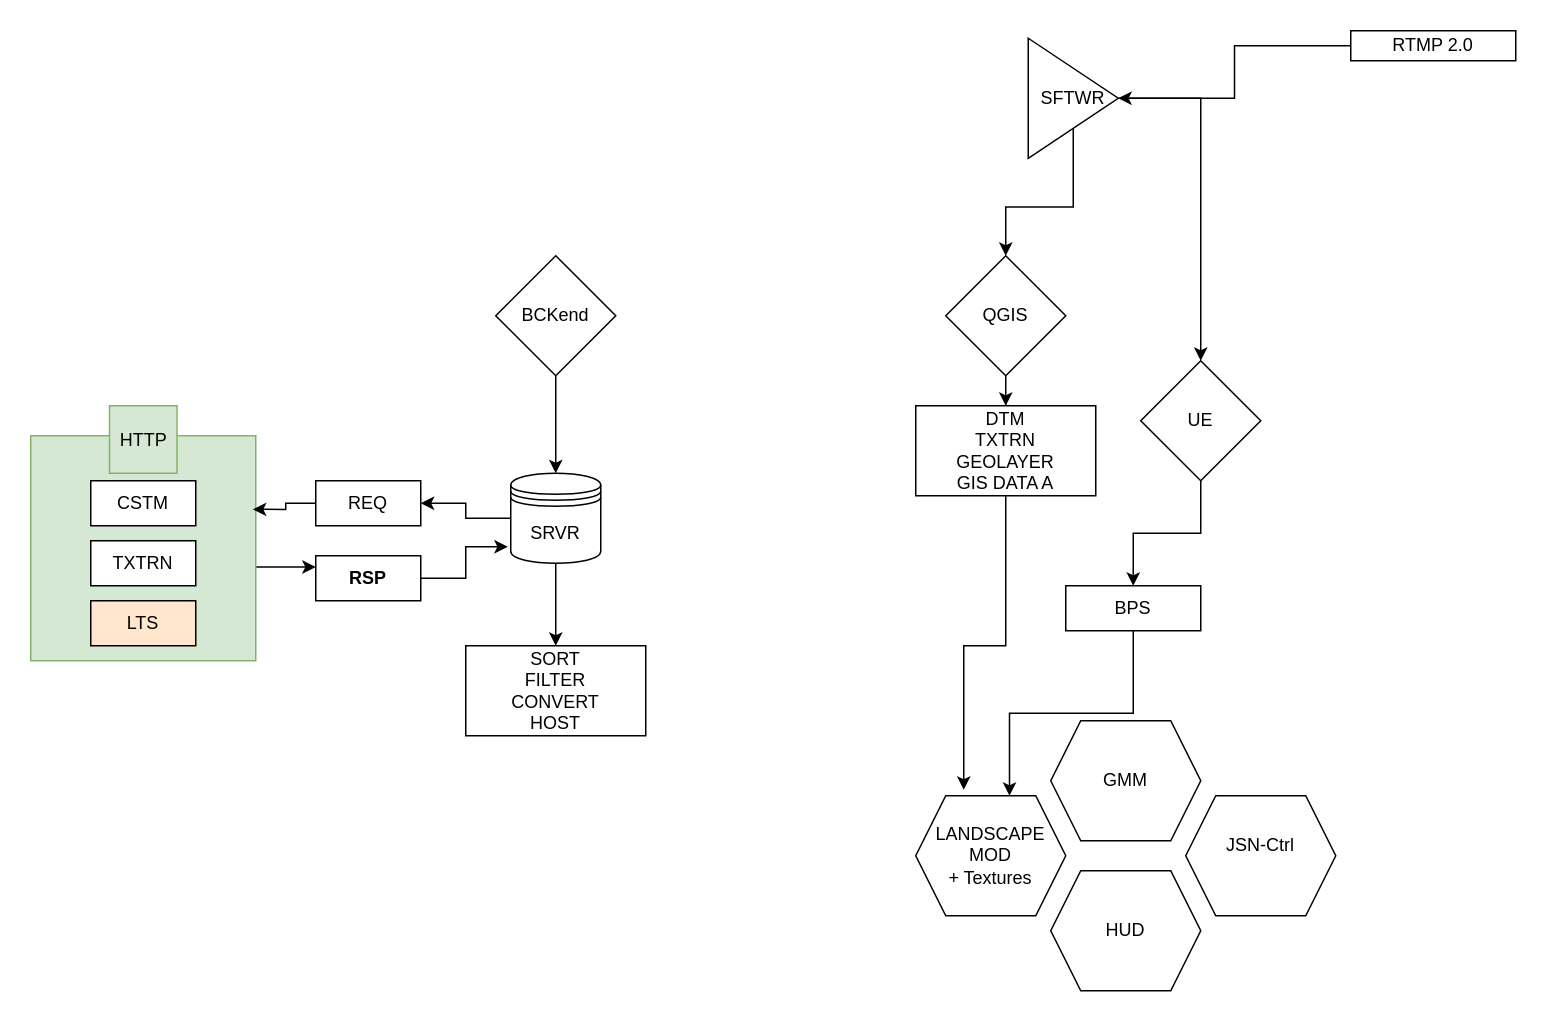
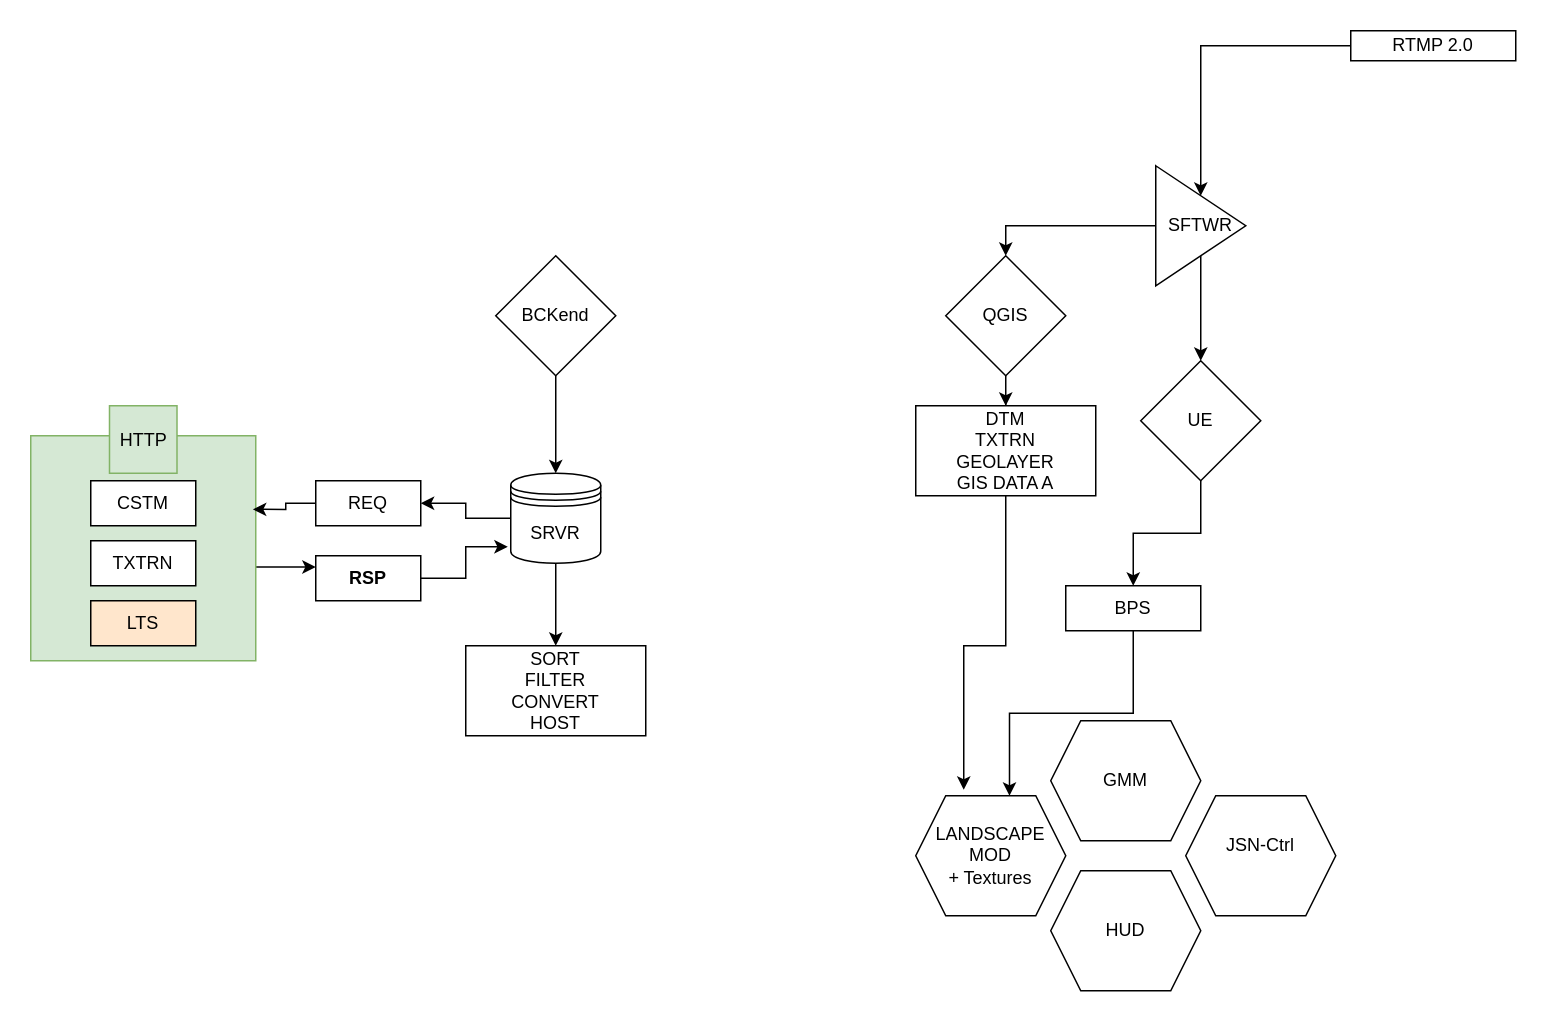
node "SFTWR": moved (1073, 98) -> (1201, 226)
